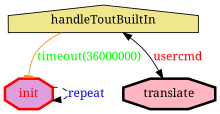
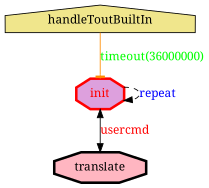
edge "handleToutBuiltIn" -- "translate": now "init" -- "translate"
